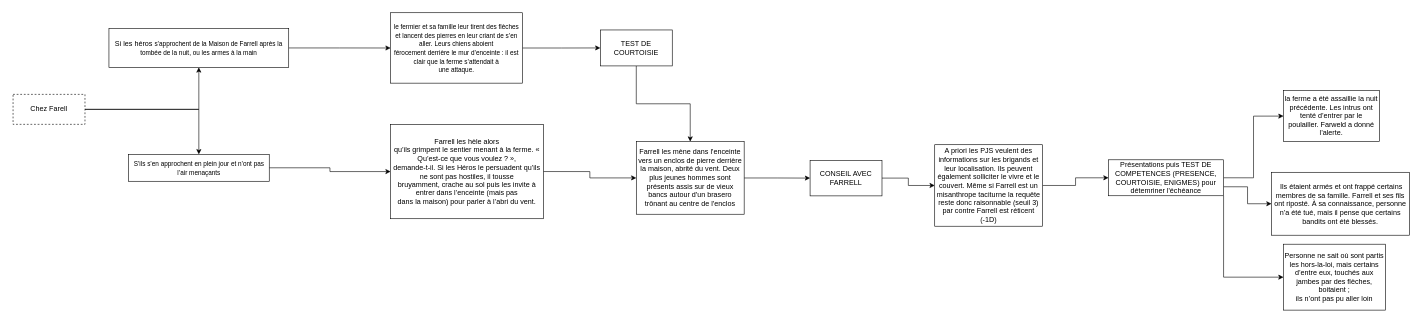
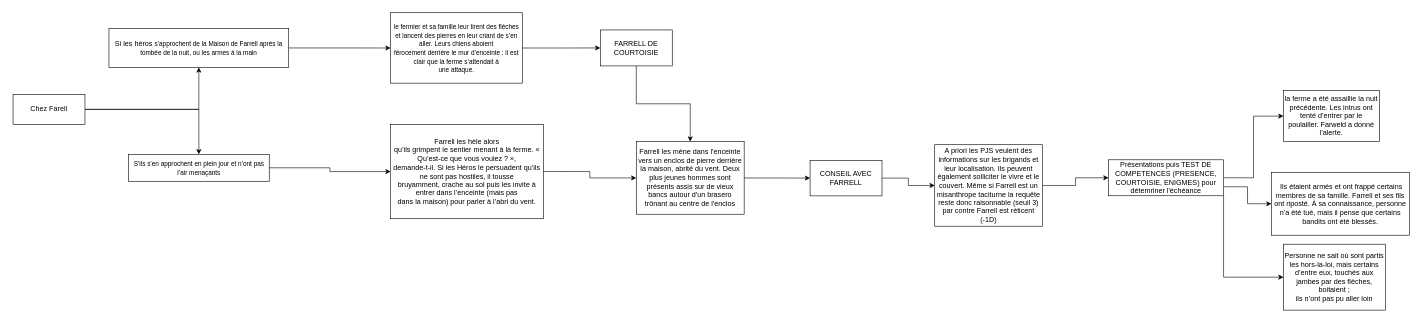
node "TEST DE COURTOISIE": label "TEST DE COURTOISIE" -> "FARRELL DE COURTOISIE"
node "Chez Farell": style dashed -> solid
